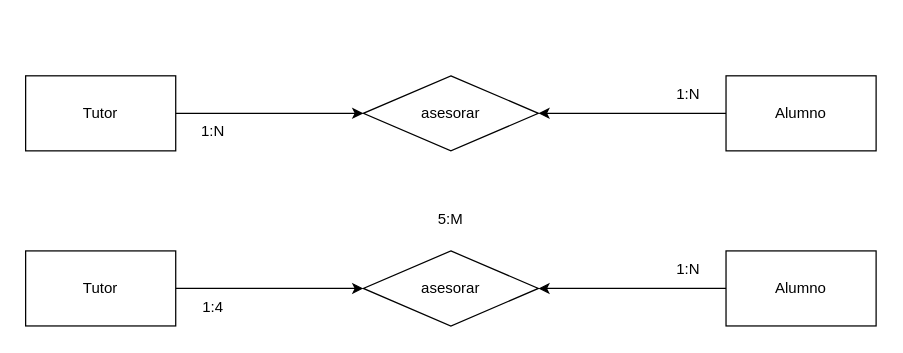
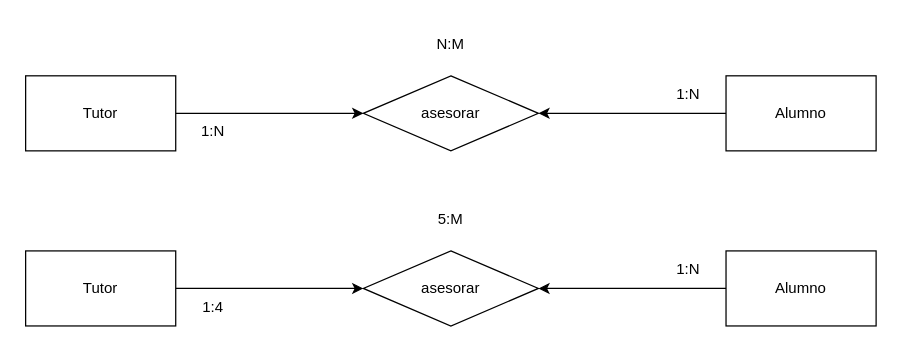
node "N:M": added
